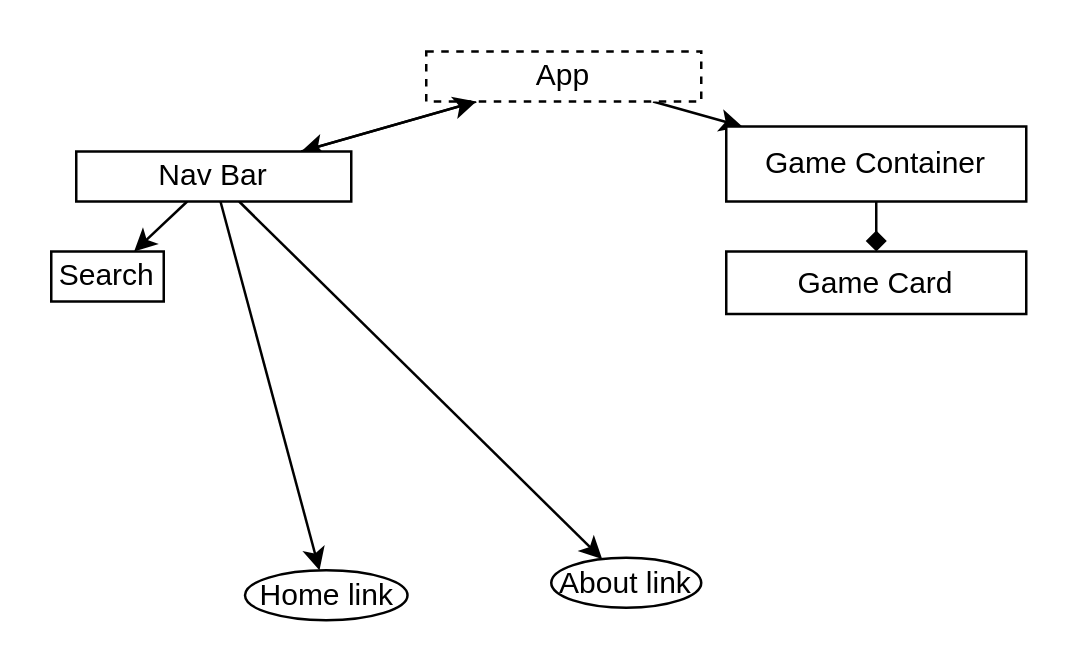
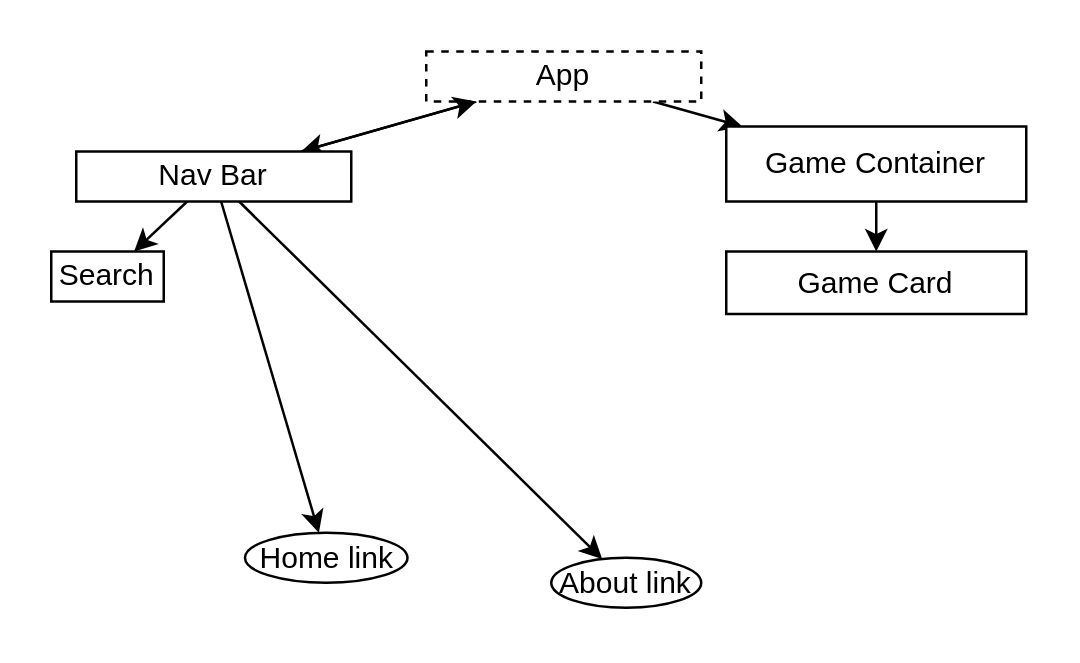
edge "Game Container" -> "Game Card": arrowhead diamond -> classic
node "Home link": moved (326, 595) -> (326, 558)
